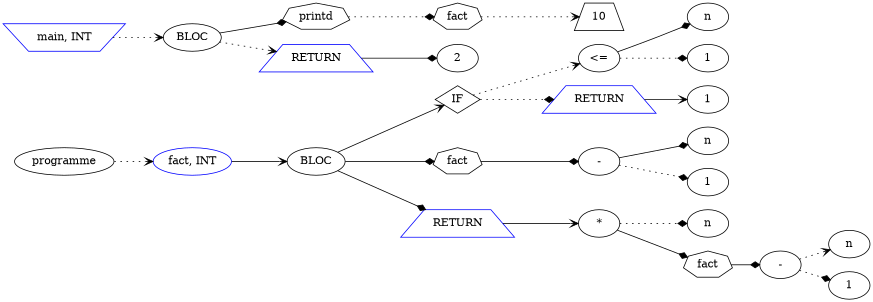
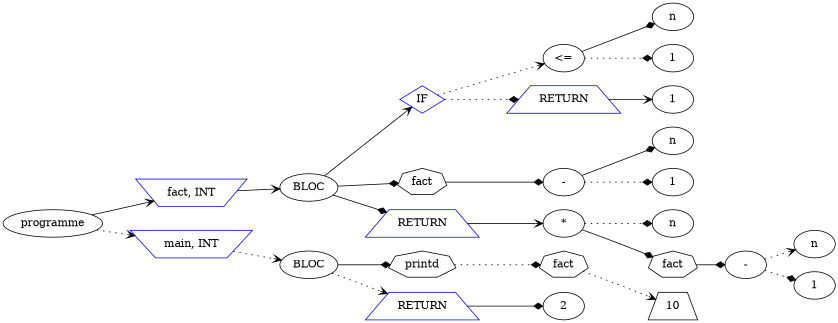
node "IF": color black -> blue
edge "programme" -> "fact, INT": style dotted -> solid
node "fact, INT": shape ellipse -> invtrapezium
edge "programme" -> "main, INT": added
